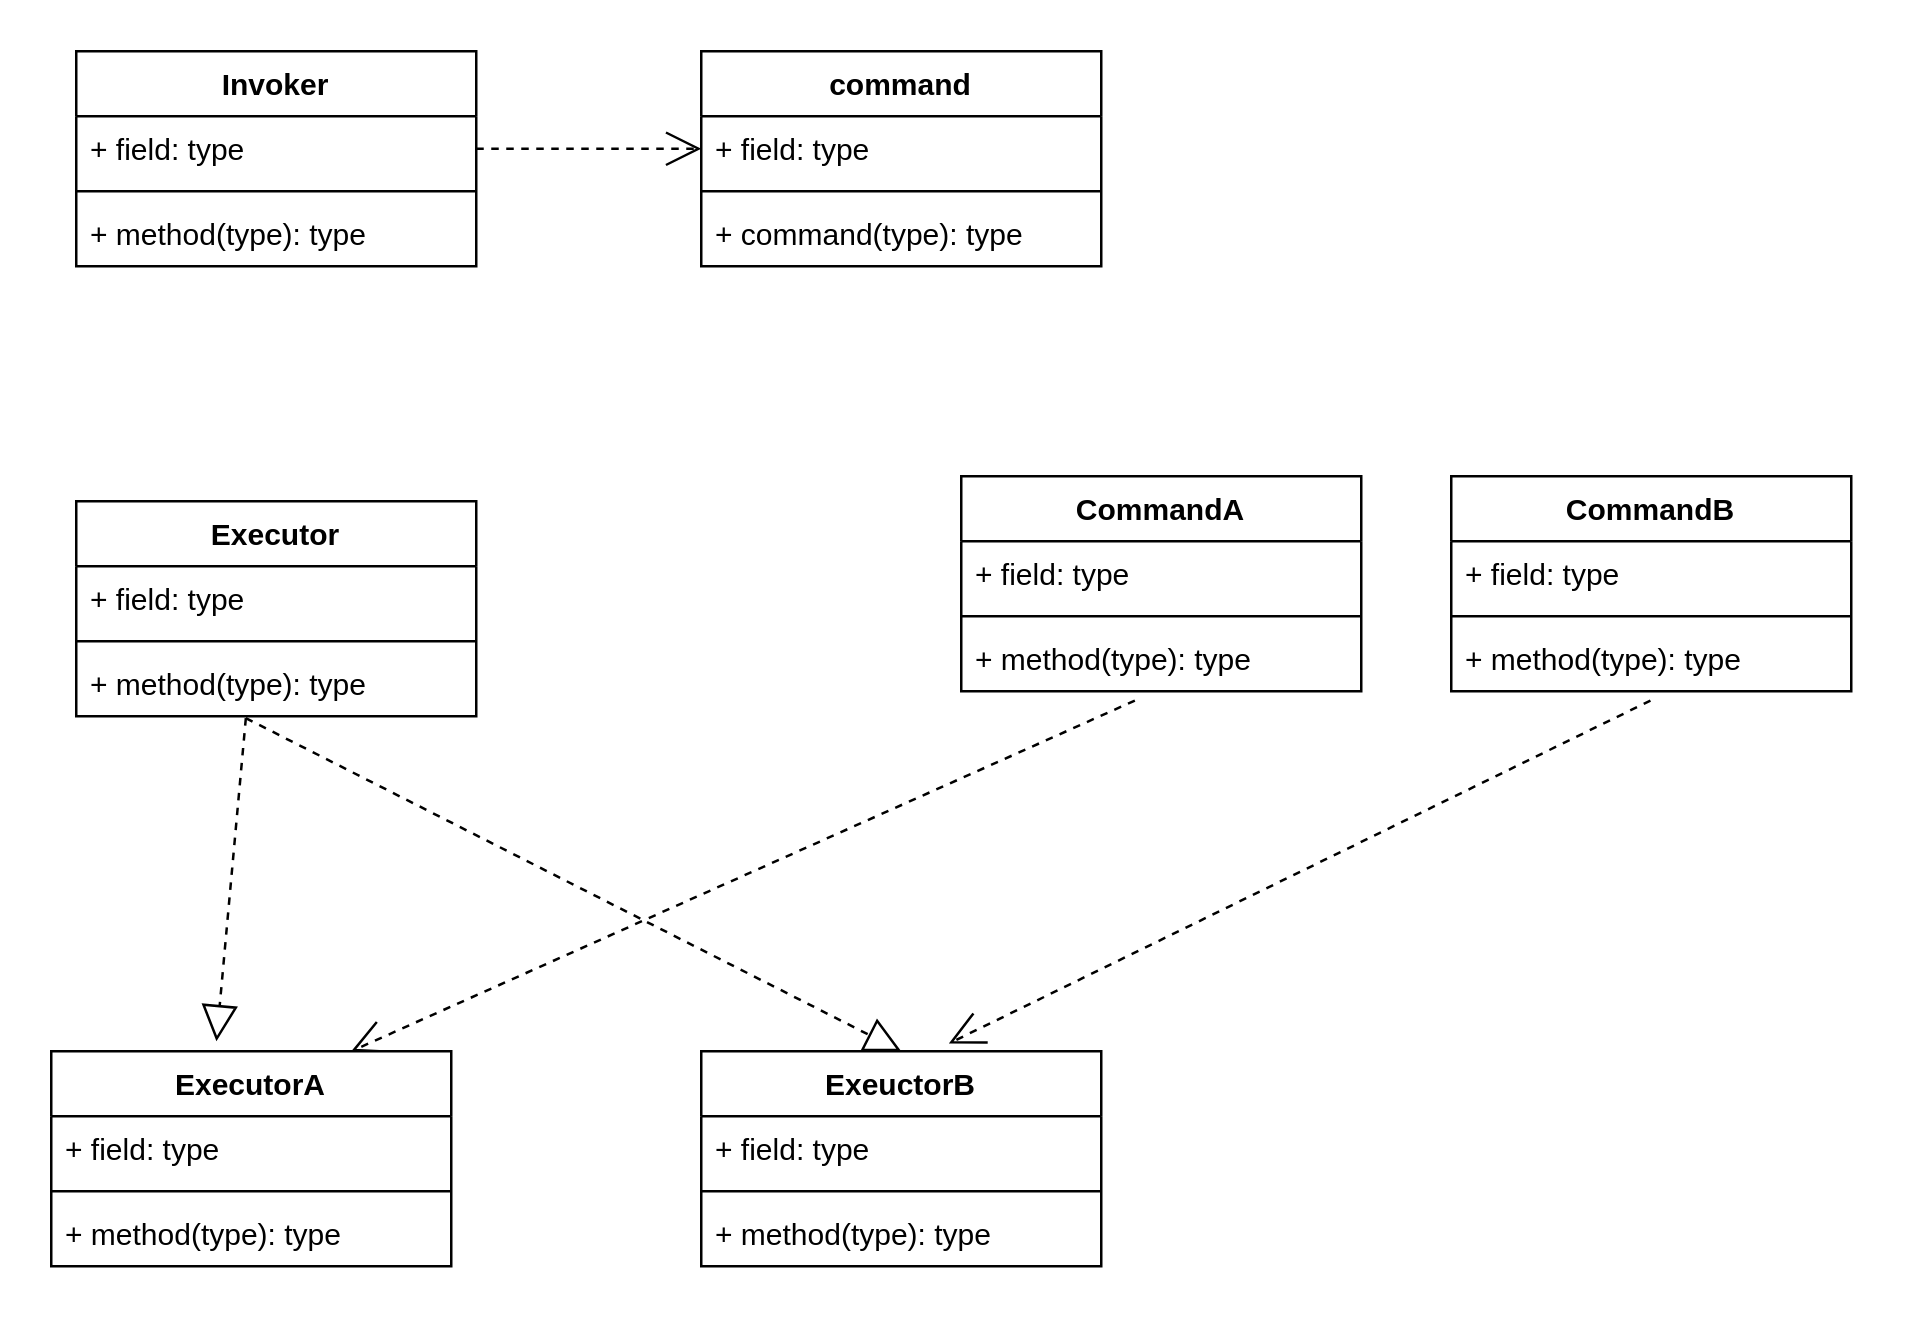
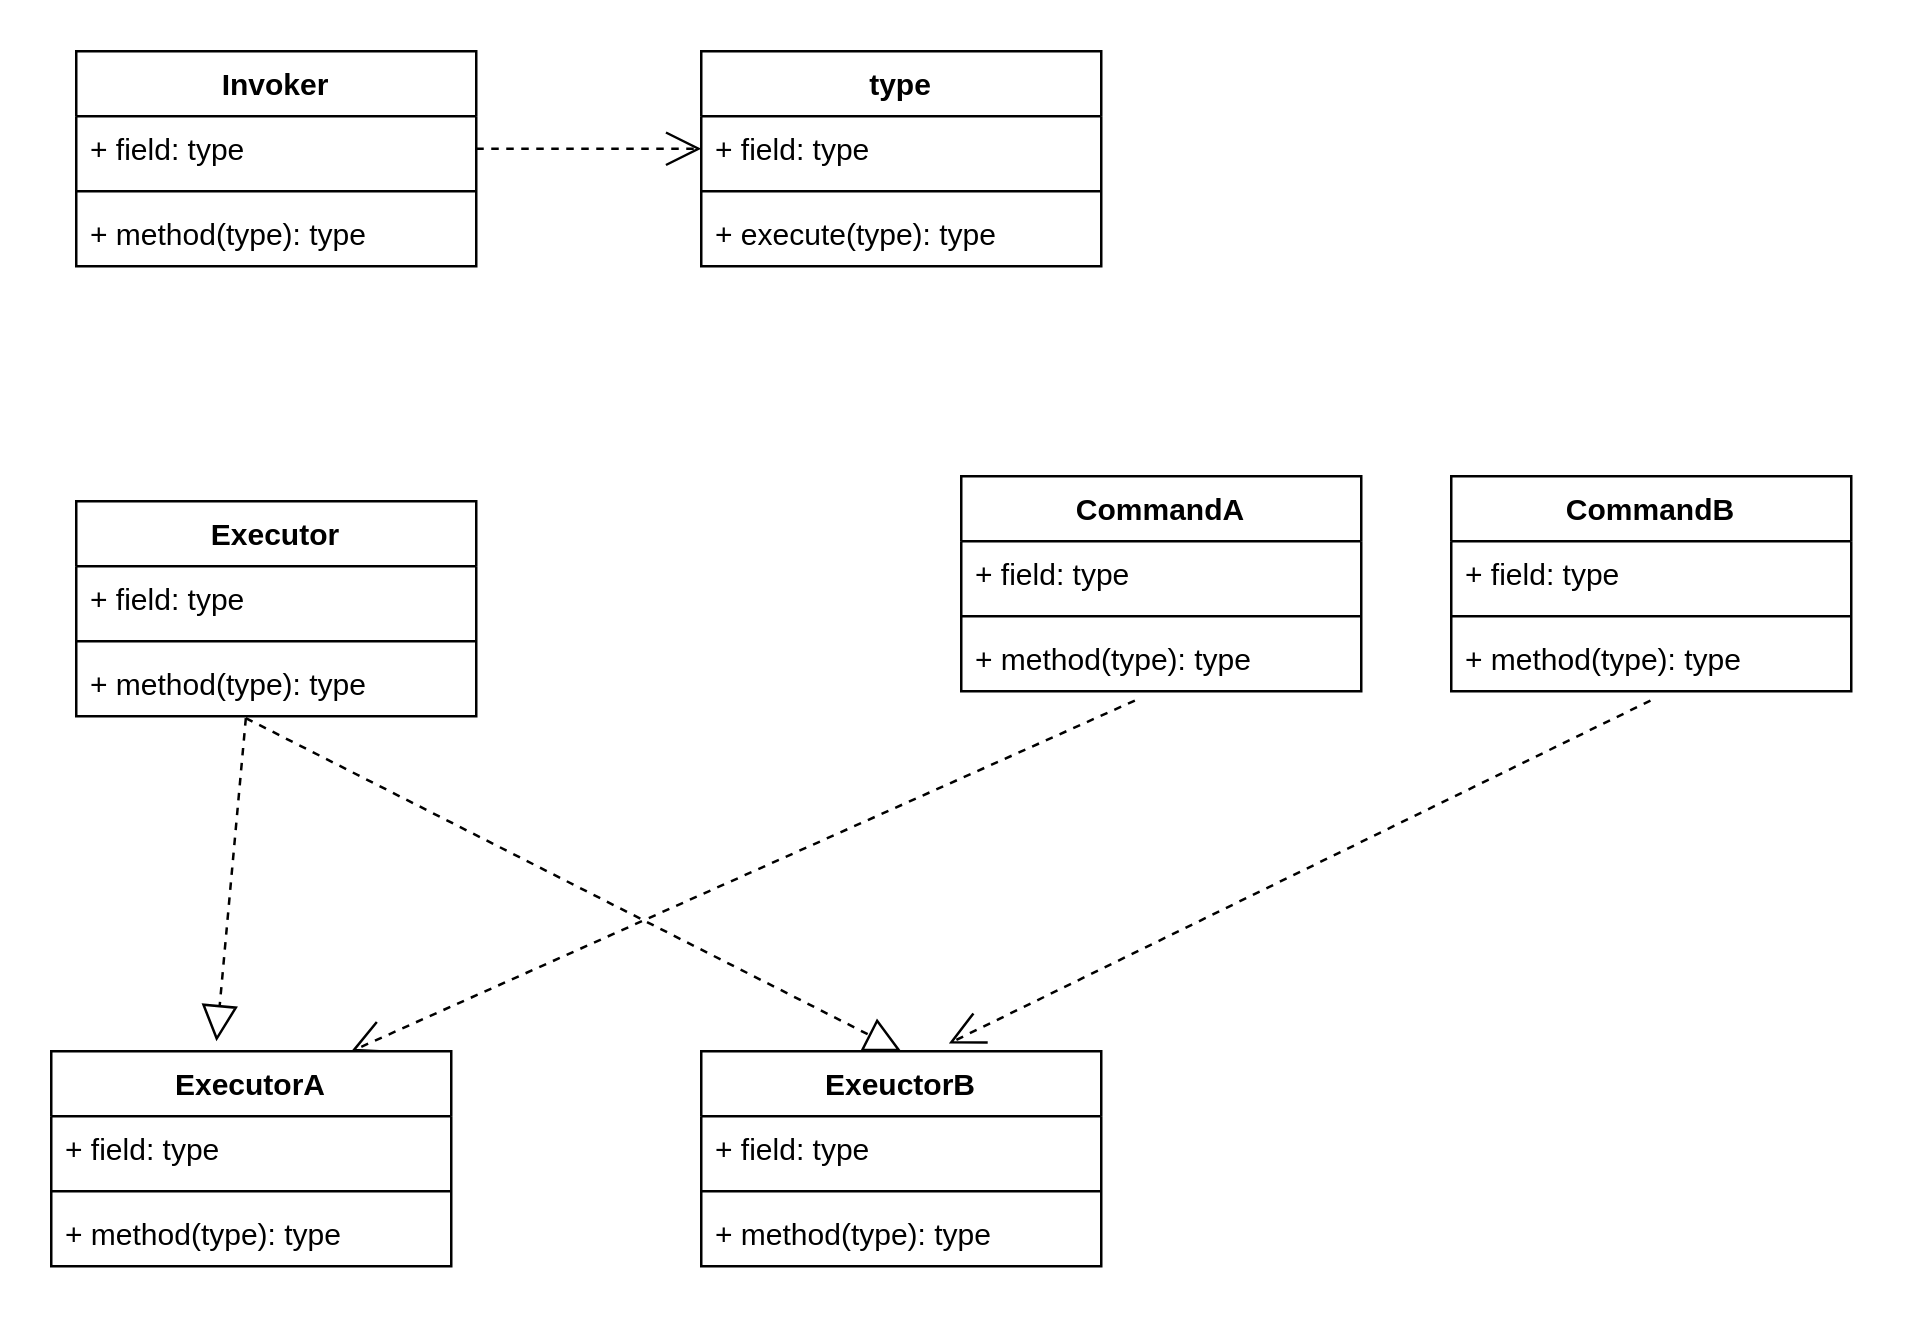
node "command": label "command" -> "type"
node "+ command(type): type": label "+ command(type): type" -> "+ execute(type): type"
